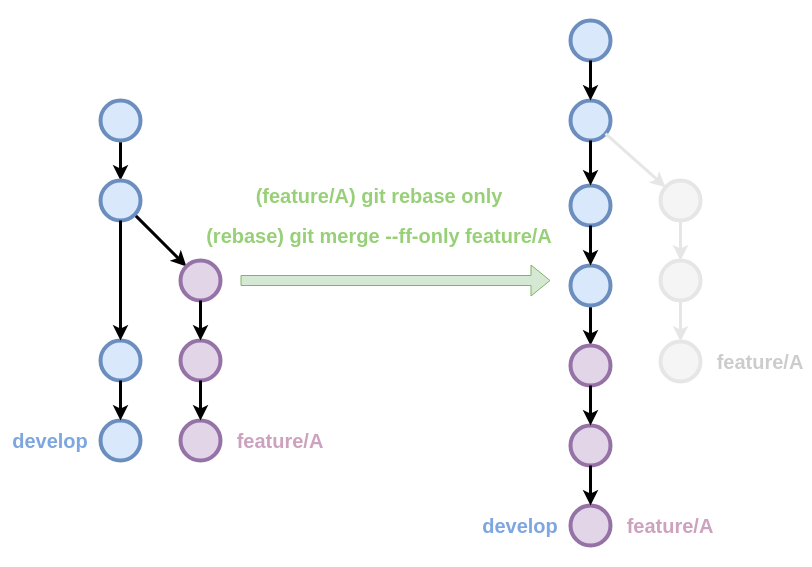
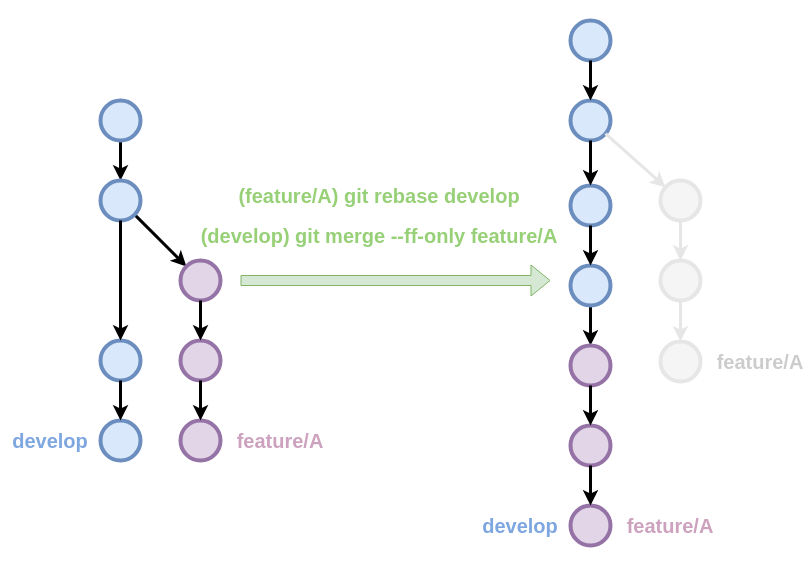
node "(feature/A) git rebase only": label "(feature/A) git rebase only" -> "(feature/A) git rebase develop"
node "(rebase) git merge --ff-only feature/A": label "(rebase) git merge --ff-only feature/A" -> "(develop) git merge --ff-only feature/A"
